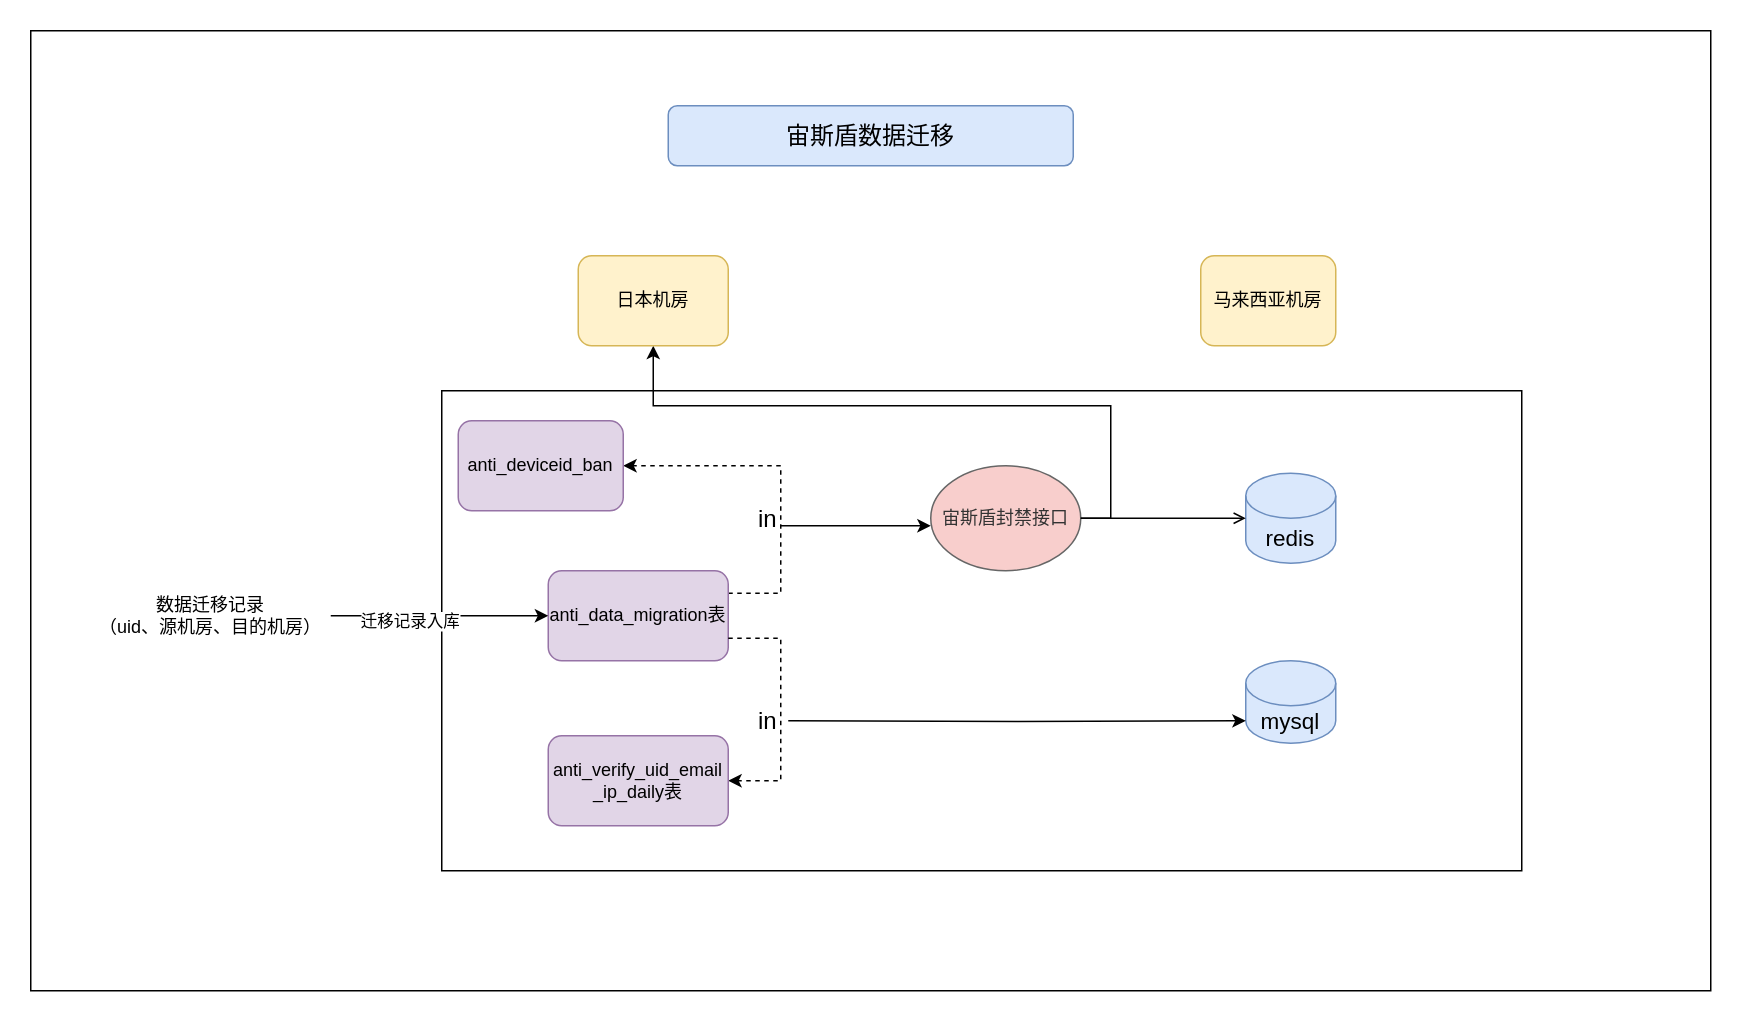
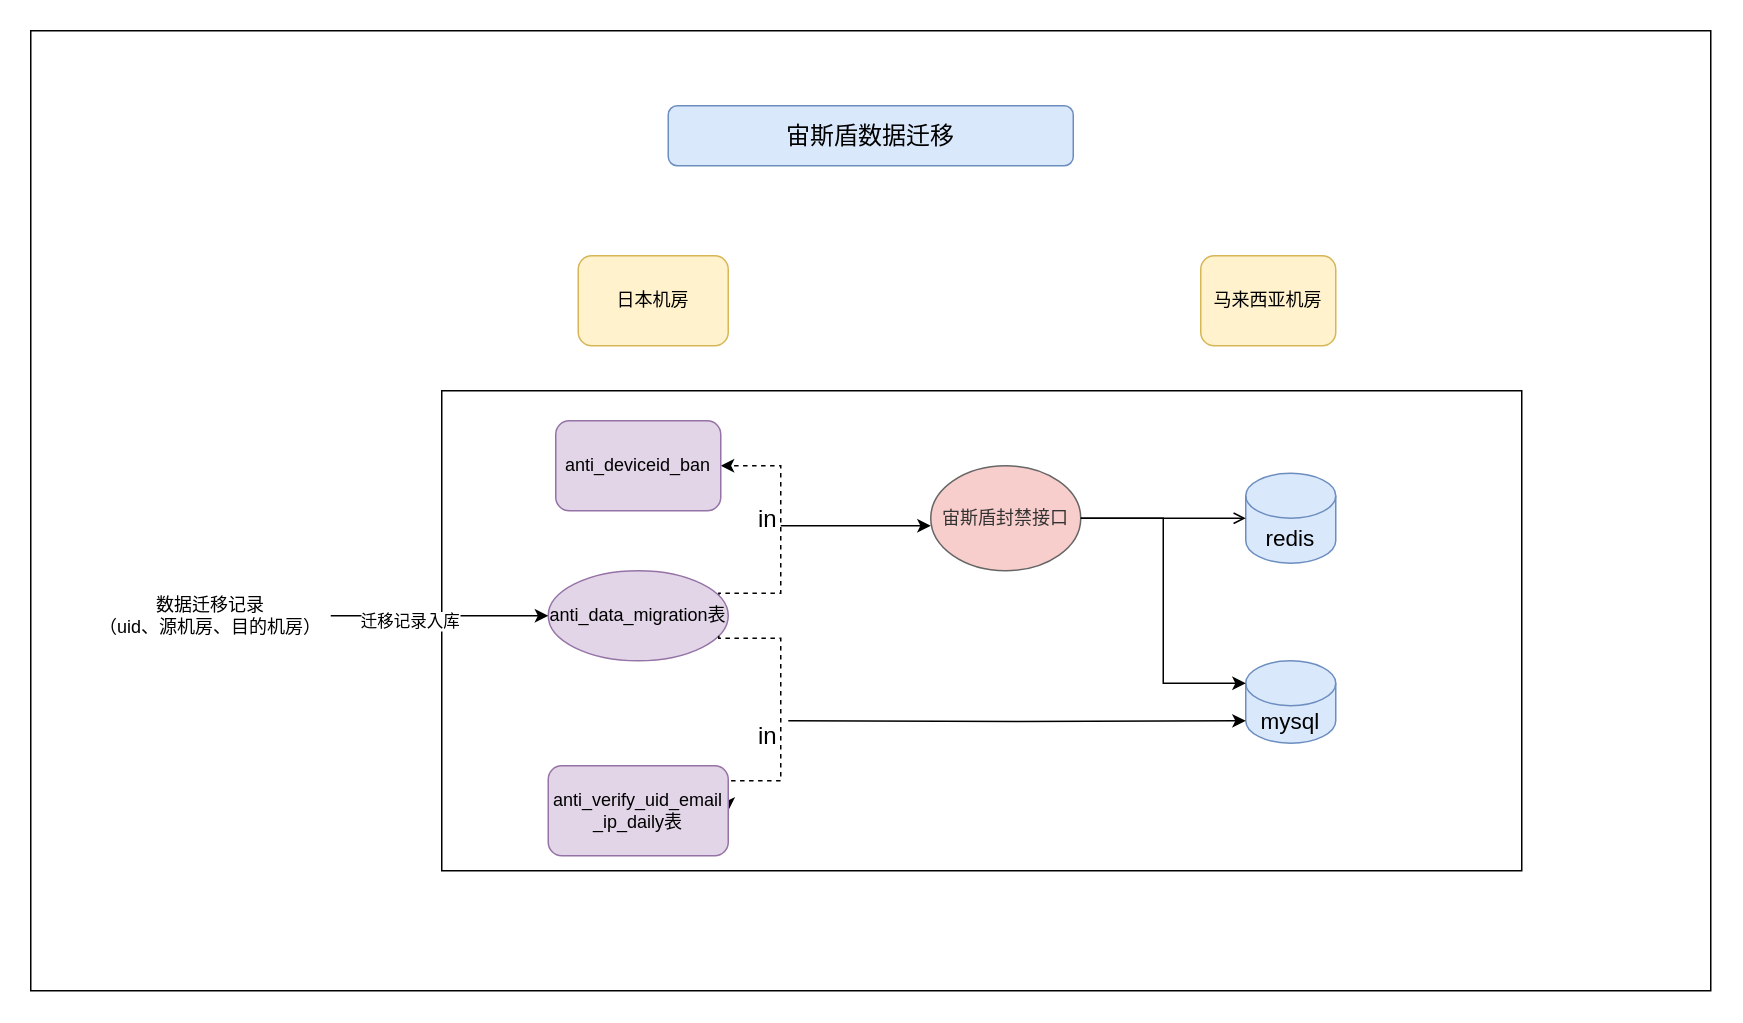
edge "宙斯盾封禁接口" -> "日本机房": now "宙斯盾封禁接口" -> "mysql"
node "anti_deviceid_ban": moved (541, 466) -> (638, 466)
node "anti_data_migration表": shape rounded rectangle -> ellipse
node "anti_verify_uid_email _ip_daily表": moved (638, 781) -> (638, 811)
